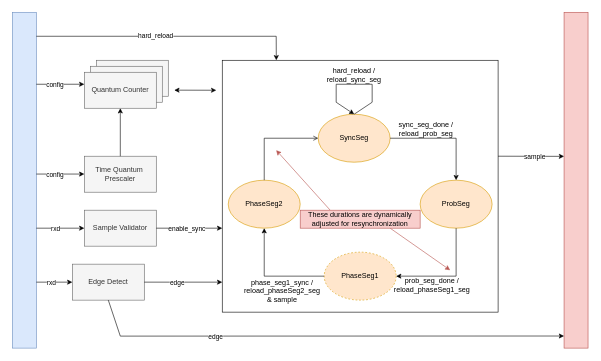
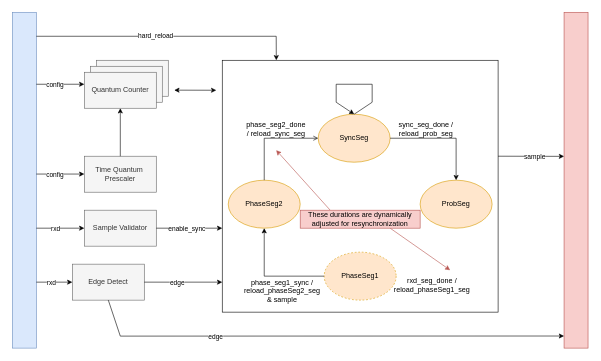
node "hard_reload / reload_sync_seg": removed
node "phase_seg2_done / reload_sync_seg": added
edge "ProbSeg" -> "PhaseSeg1": removed
node "prob_seg_done / reload_phaseSeg1_seg": label "prob_seg_done / reload_phaseSeg1_seg" -> "rxd_seg_done / reload_phaseSeg1_seg"
